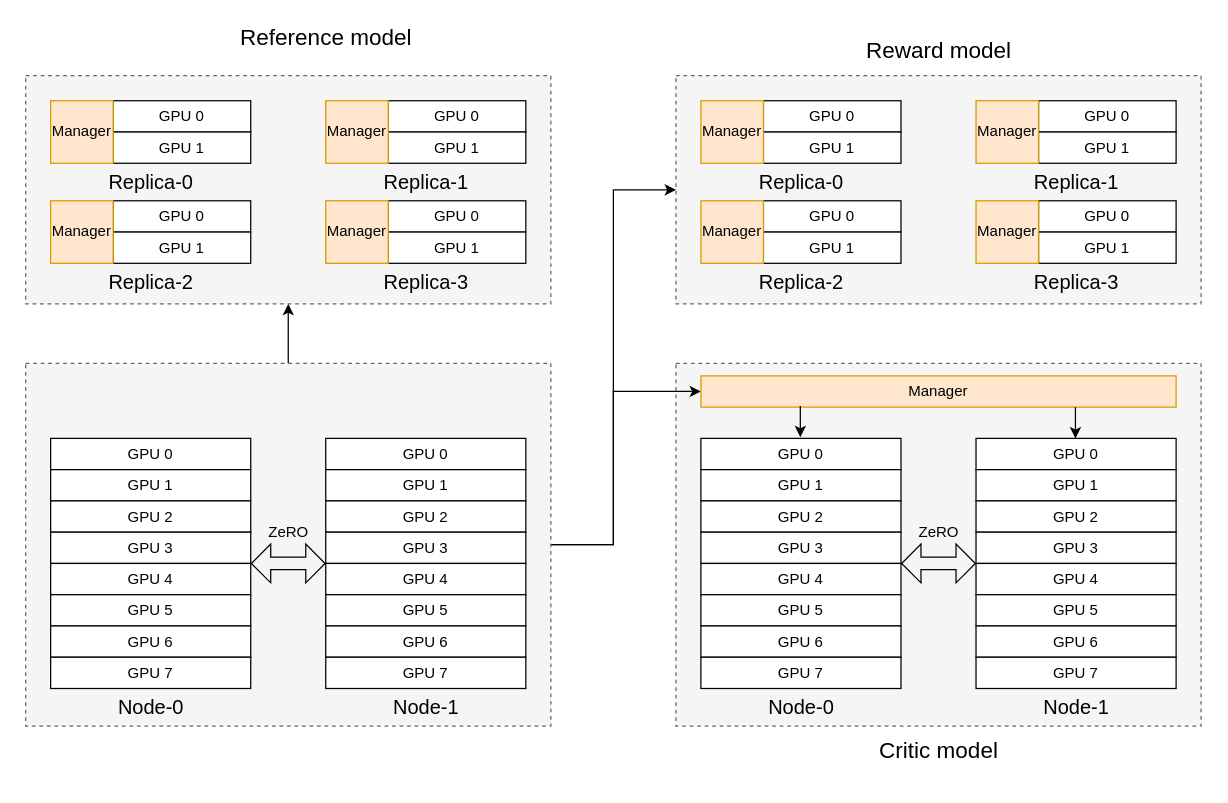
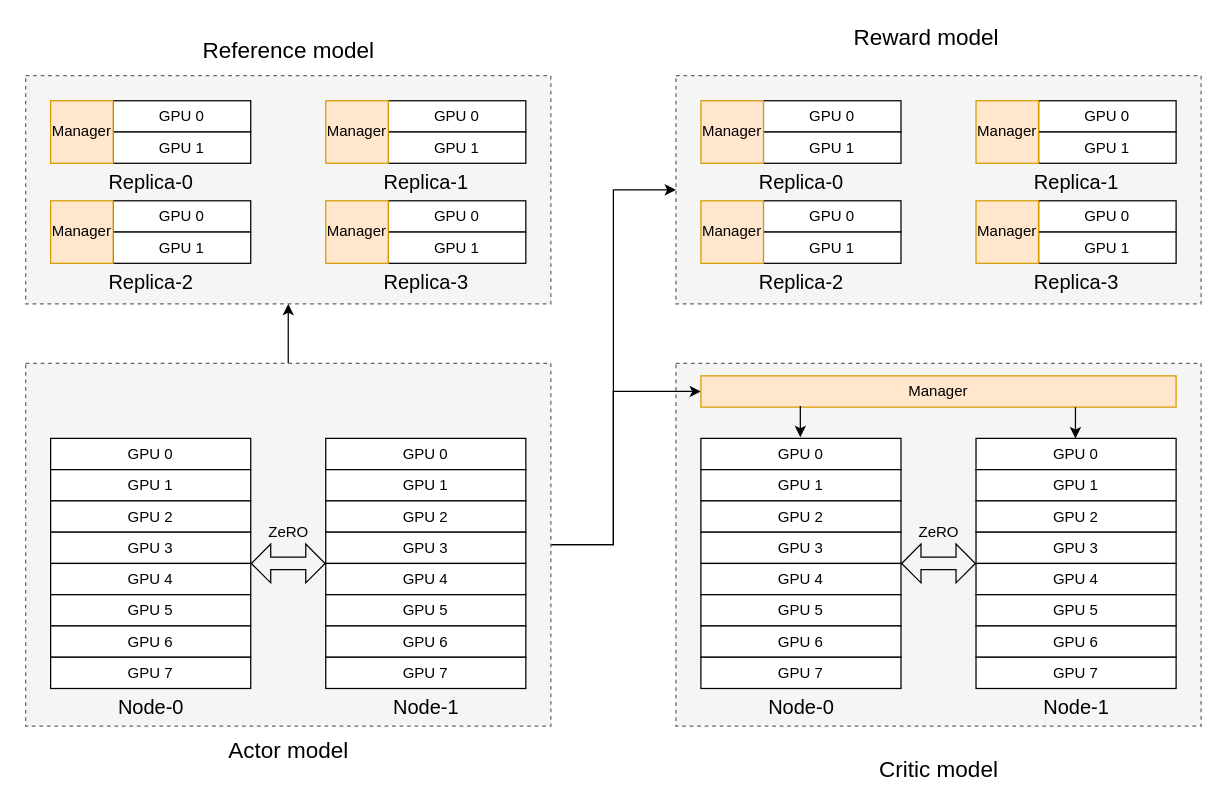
node "Reference model": moved (326, 38) -> (288, 51)
node "Reward model": moved (938, 51) -> (926, 38)
node "Actor model": added
node "Critic model": moved (938, 751) -> (938, 769)
